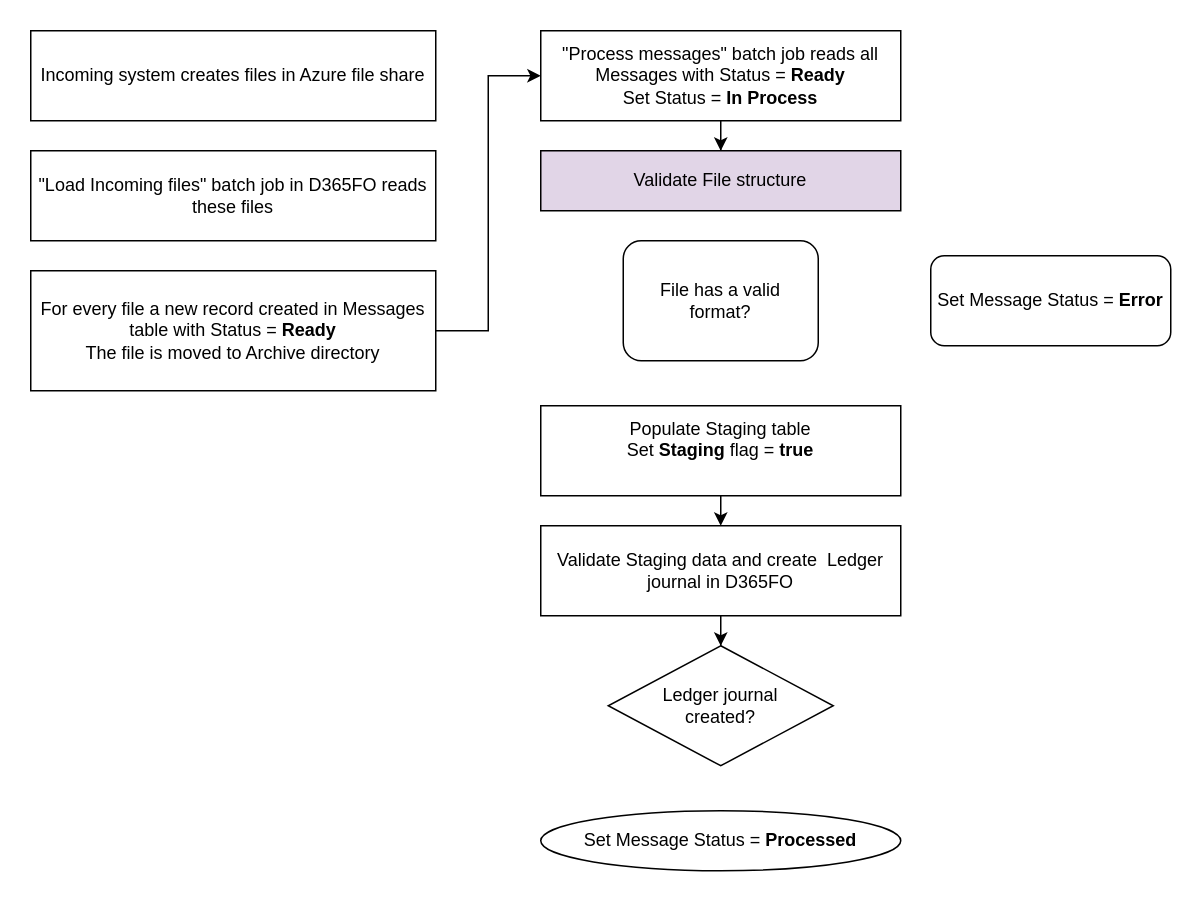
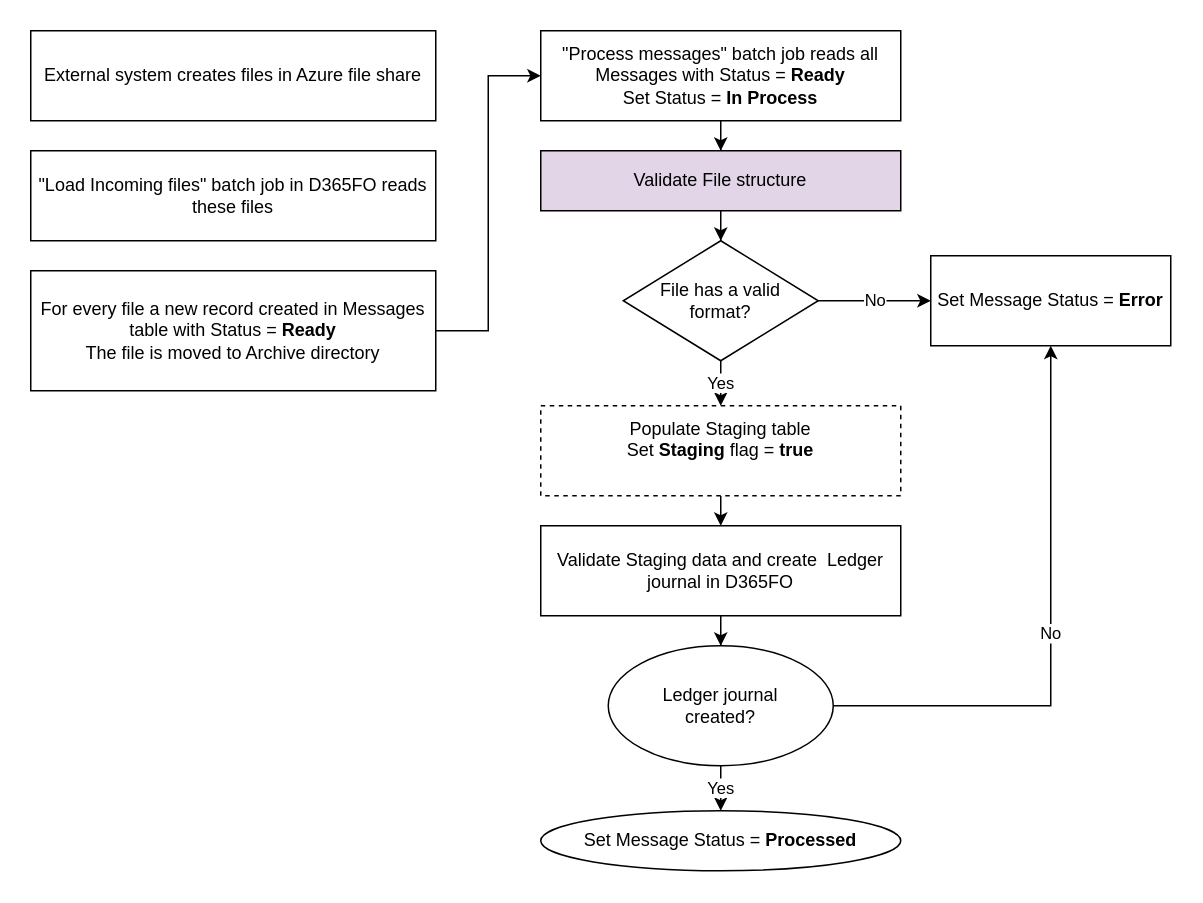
node "Incoming system creates files in Azure file share": label "Incoming system creates files in Azure file share" -> "External system creates files in Azure file share"
edge "Validate File structure" -> "File has a valid format?": added
node "File has a valid format?": shape rounded rectangle -> diamond
edge "File has a valid format?" -> "Set Message Status = Error": added, label "No"
node "Set Message Status = Error": shape rounded rectangle -> rectangle
edge "File has a valid format?" -> "Populate Staging table Set Staging flag = true": added, label "Yes"
node "Populate Staging table Set Staging flag = true": style solid -> dashed
edge "Ledger journal created?" -> "Set Message Status = Error": added, label "No"
node "Ledger journal created?": shape diamond -> ellipse
edge "Ledger journal created?" -> "Set Message Status = Processed": added, label "Yes"
